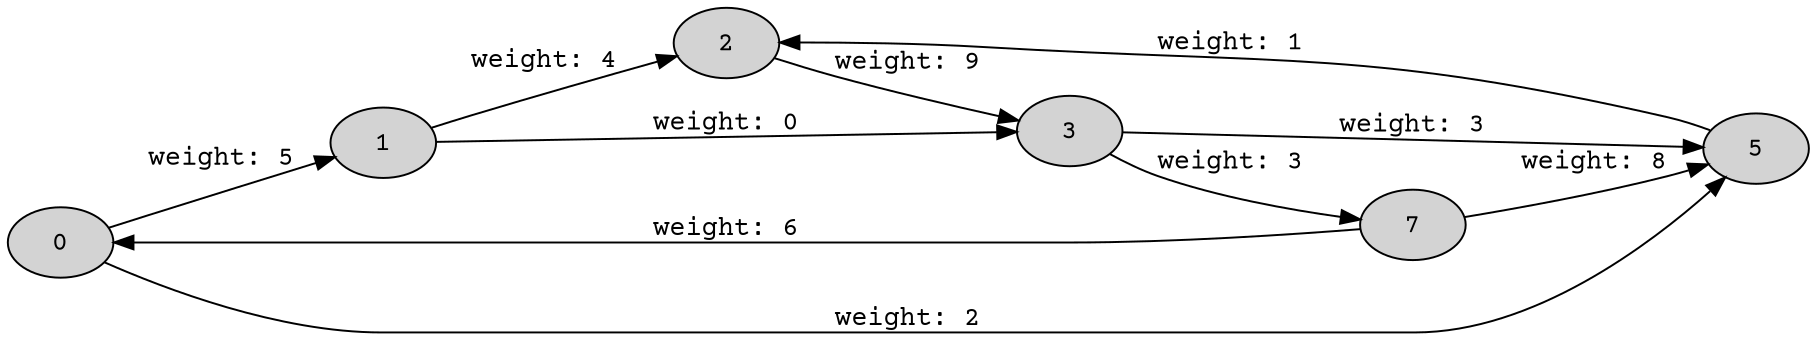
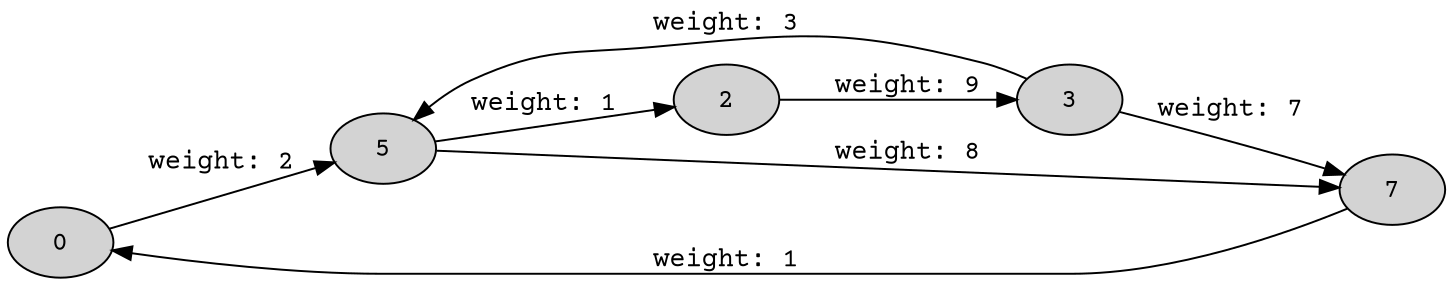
node "1": removed
edge "3" -> "7": label "weight: 3" -> "weight: 7"
edge "7" -> "5": reversed
edge "7" -> "0": label "weight: 6" -> "weight: 1"
